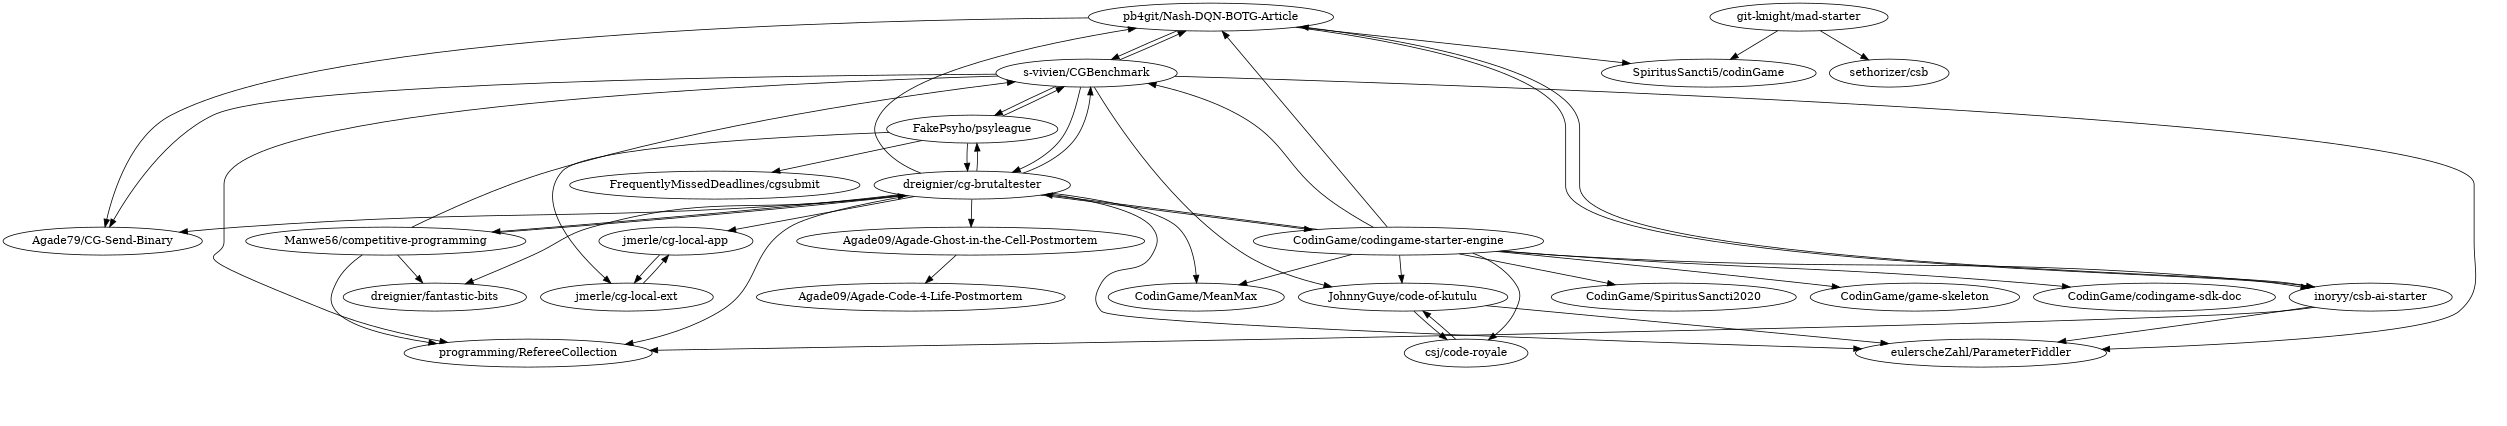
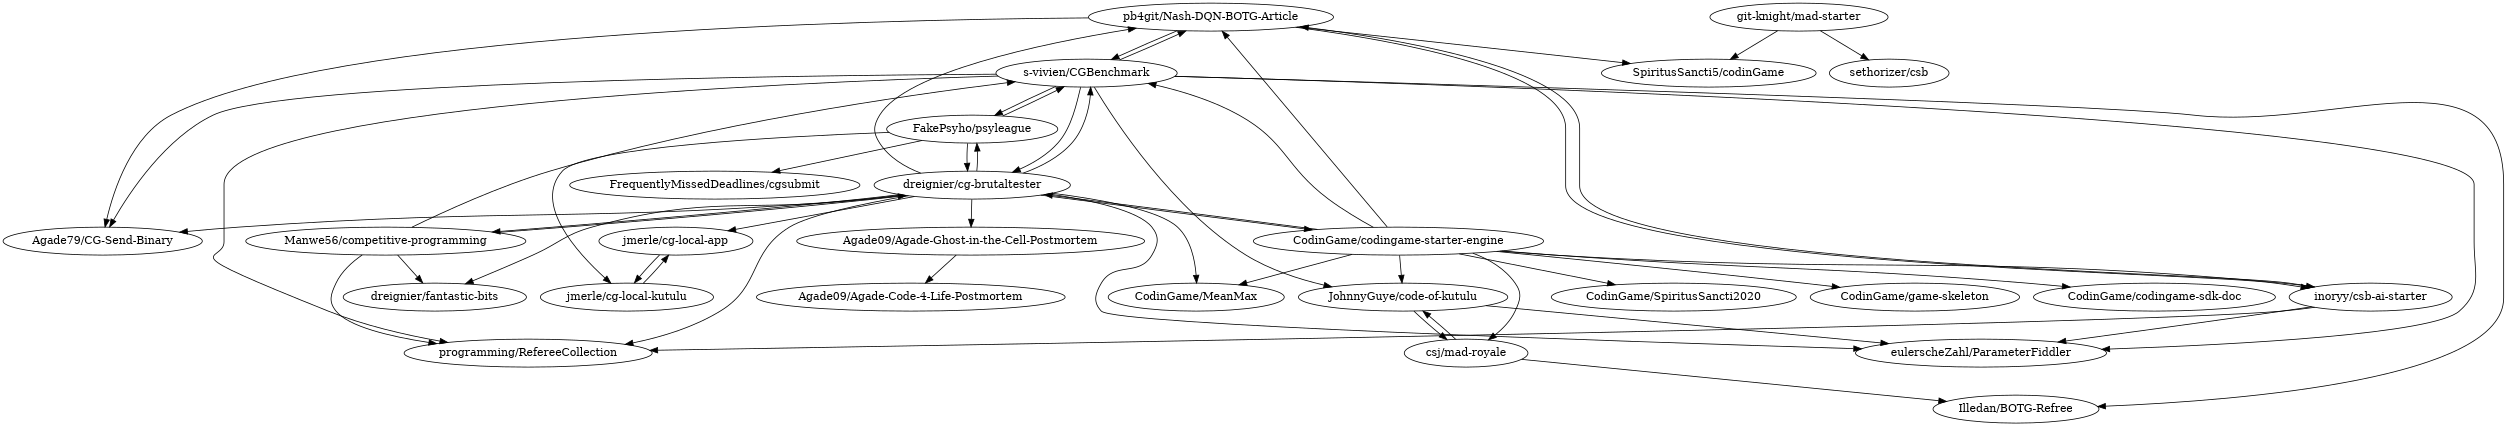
node "jmerle/cg-local-ext": label "jmerle/cg-local-ext" -> "jmerle/cg-local-kutulu"
node "csj/code-royale": label "csj/code-royale" -> "csj/mad-royale"
node "Illedan/BOTG-Refree": added
